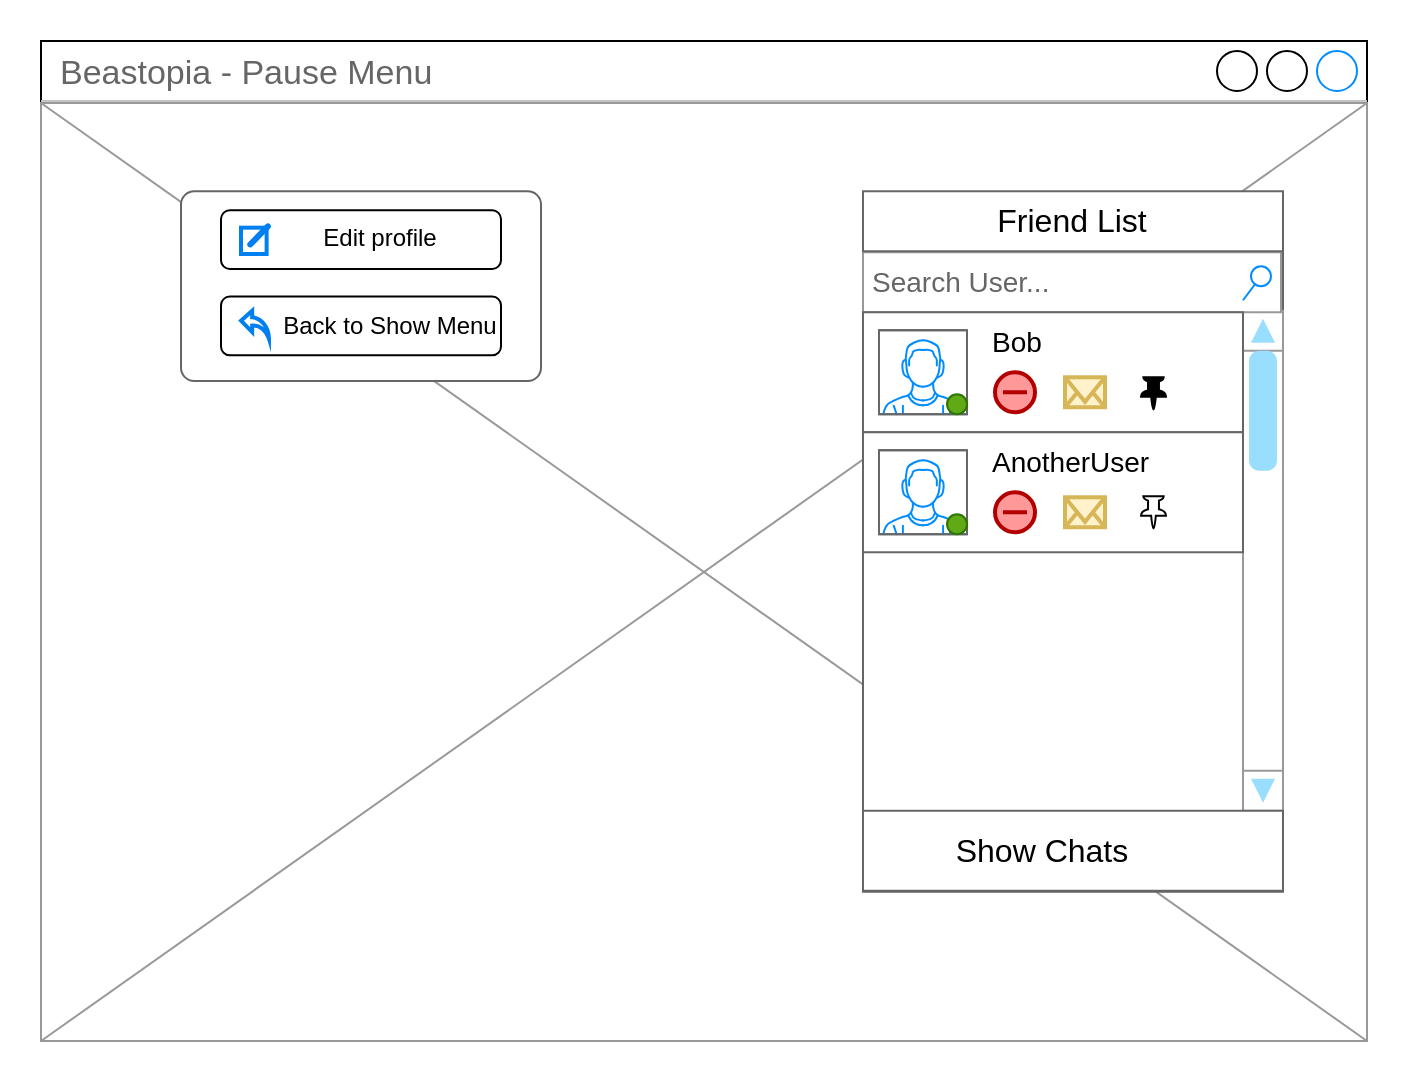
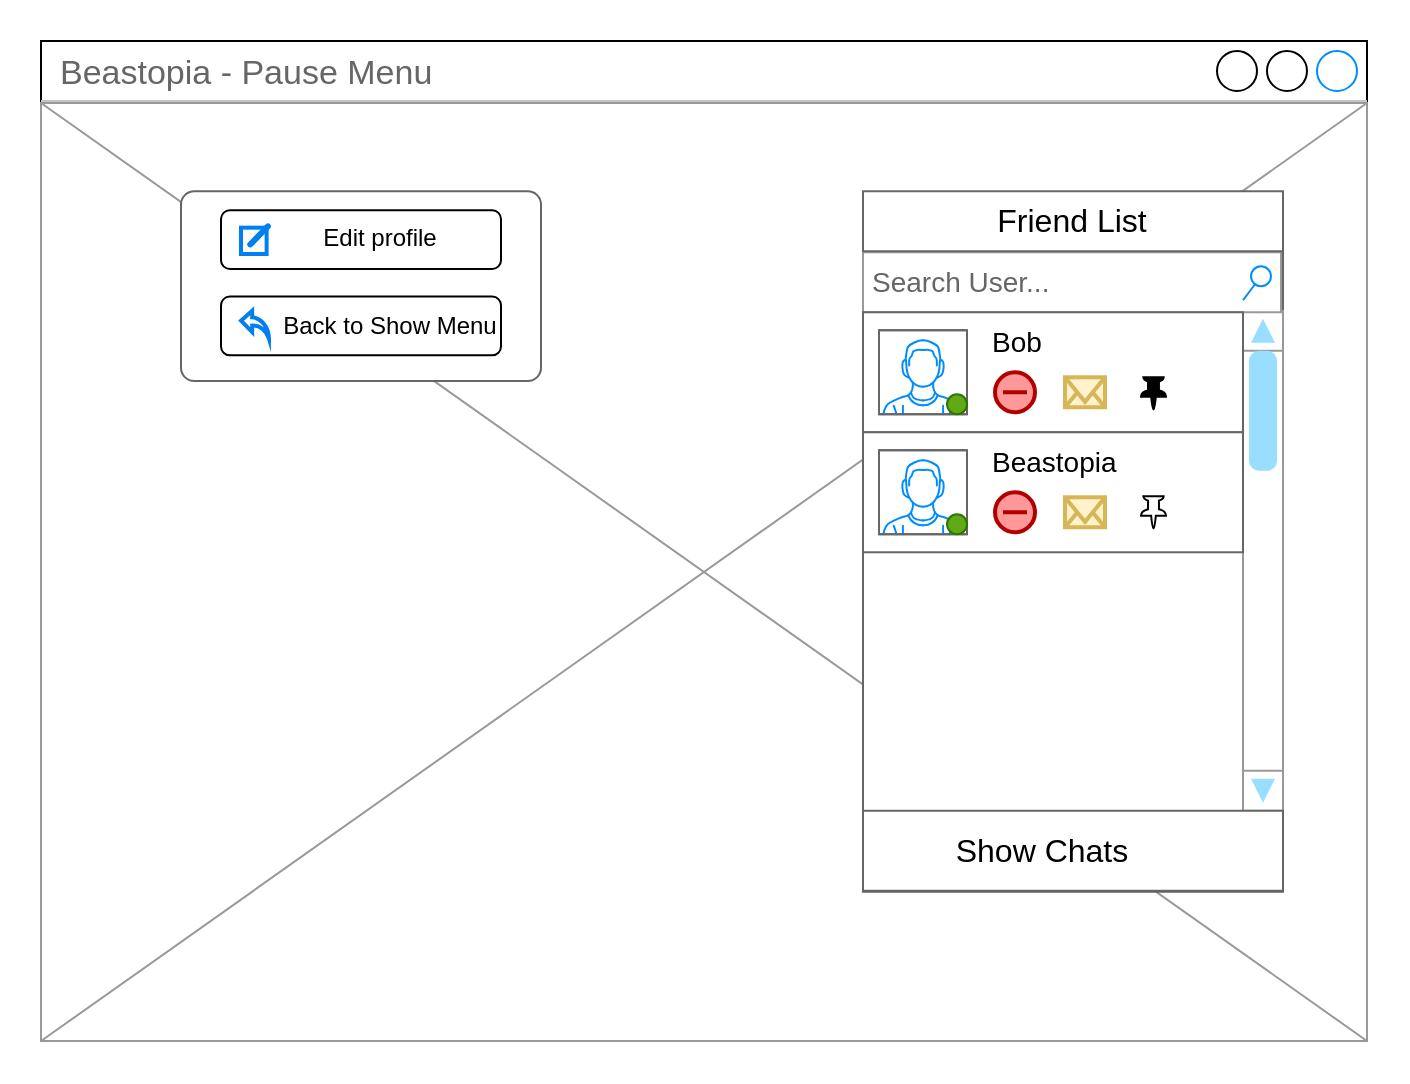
node "AnotherUser": label "AnotherUser" -> "Beastopia"
